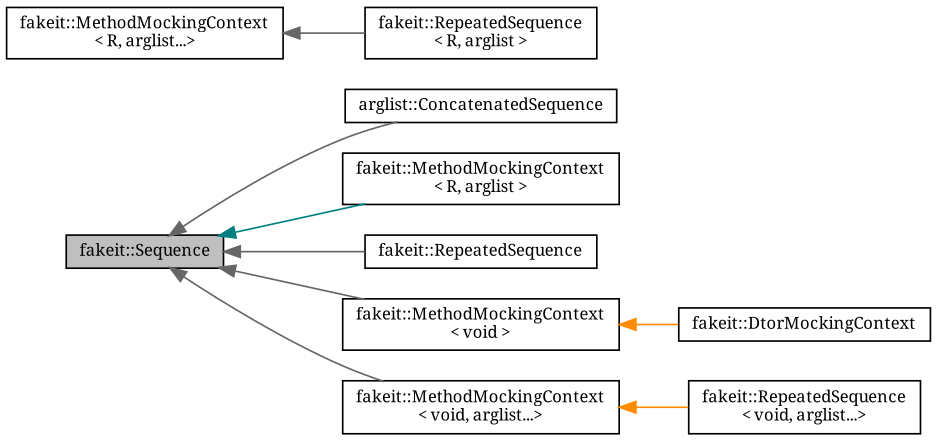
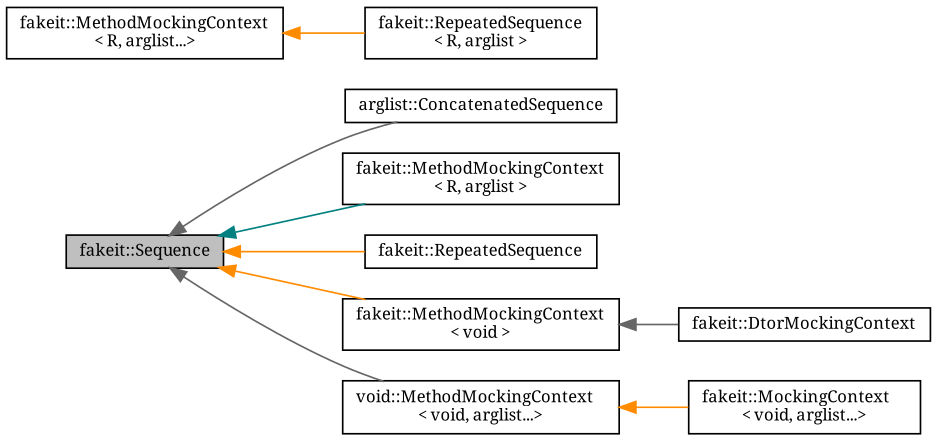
edge "fakeit::RepeatedSequence < R, arglist >" -> "fakeit::MethodMockingContext < R, arglist...>": color gray40 -> darkorange
edge "fakeit::RepeatedSequence" -> "fakeit::Sequence": color gray40 -> darkorange
edge "fakeit::MethodMockingContext < void >" -> "fakeit::Sequence": color gray40 -> darkorange
edge "fakeit::DtorMockingContext" -> "fakeit::MethodMockingContext < void >": color darkorange -> gray40
node "fakeit::MethodMockingContext < void, arglist...>": label "fakeit::MethodMockingContext < void, arglist...>" -> "void::MethodMockingContext < void, arglist...>"
node "fakeit::RepeatedSequence < void, arglist...>": label "fakeit::RepeatedSequence < void, arglist...>" -> "fakeit::MockingContext < void, arglist...>"
